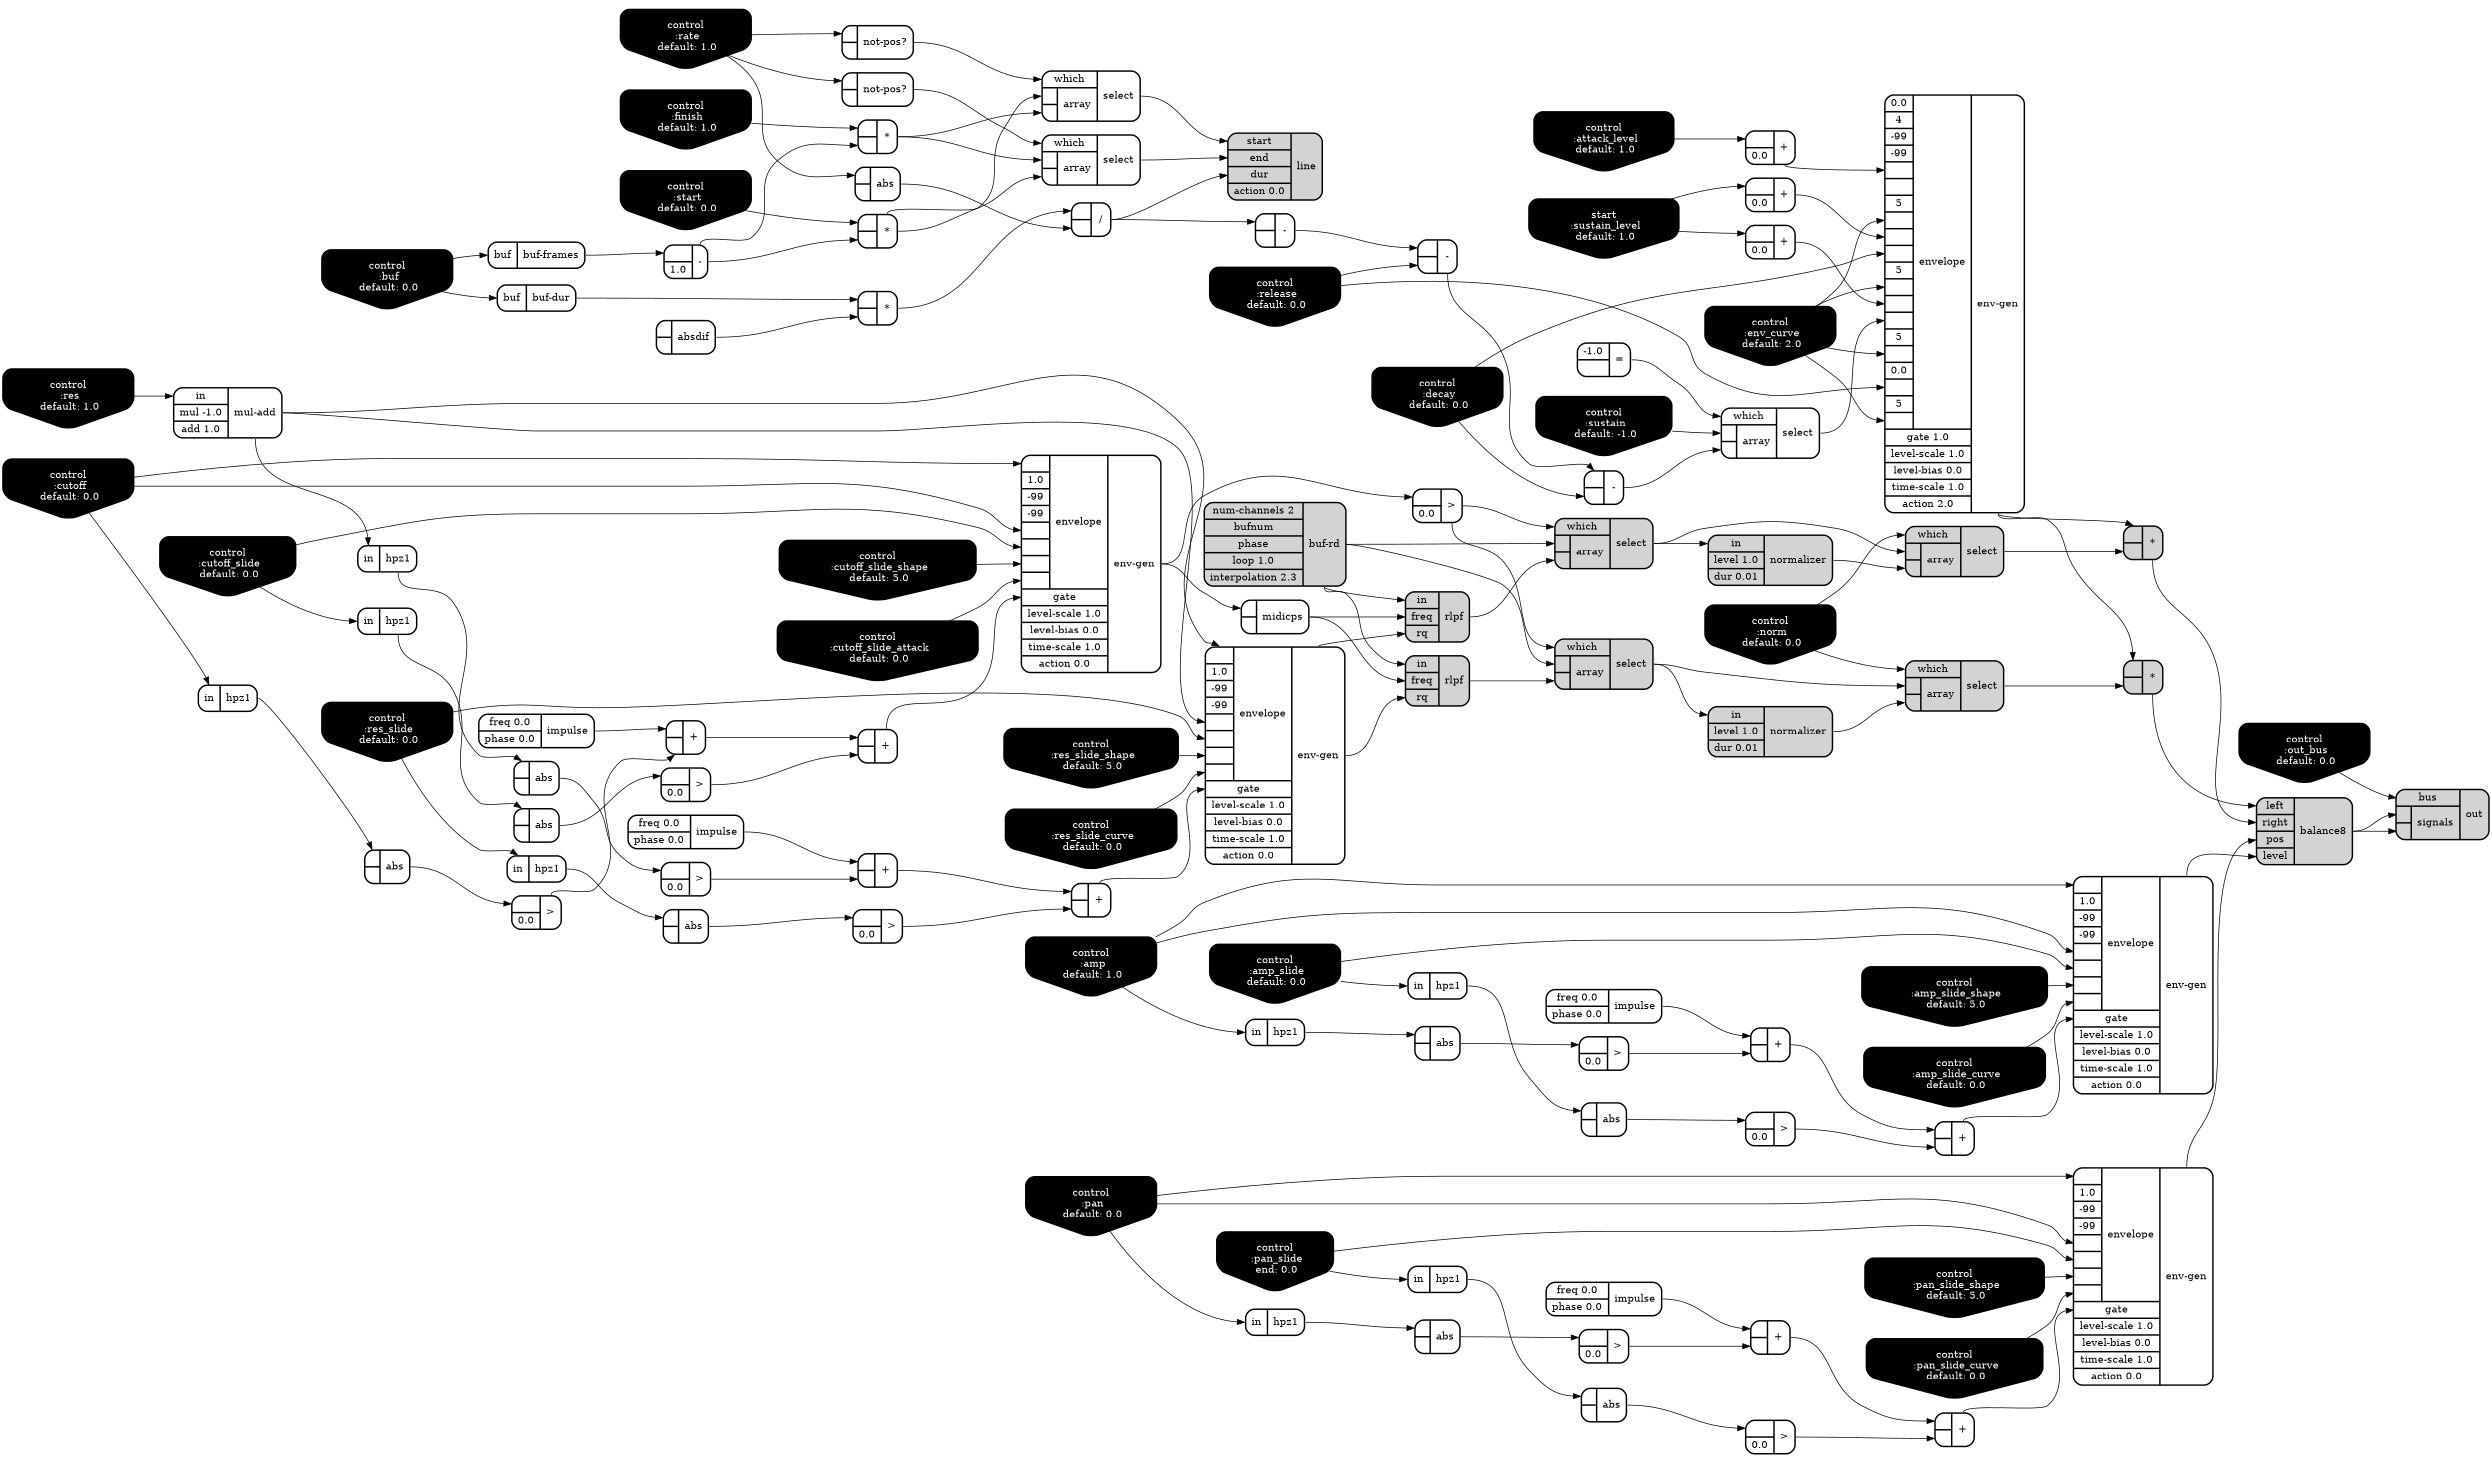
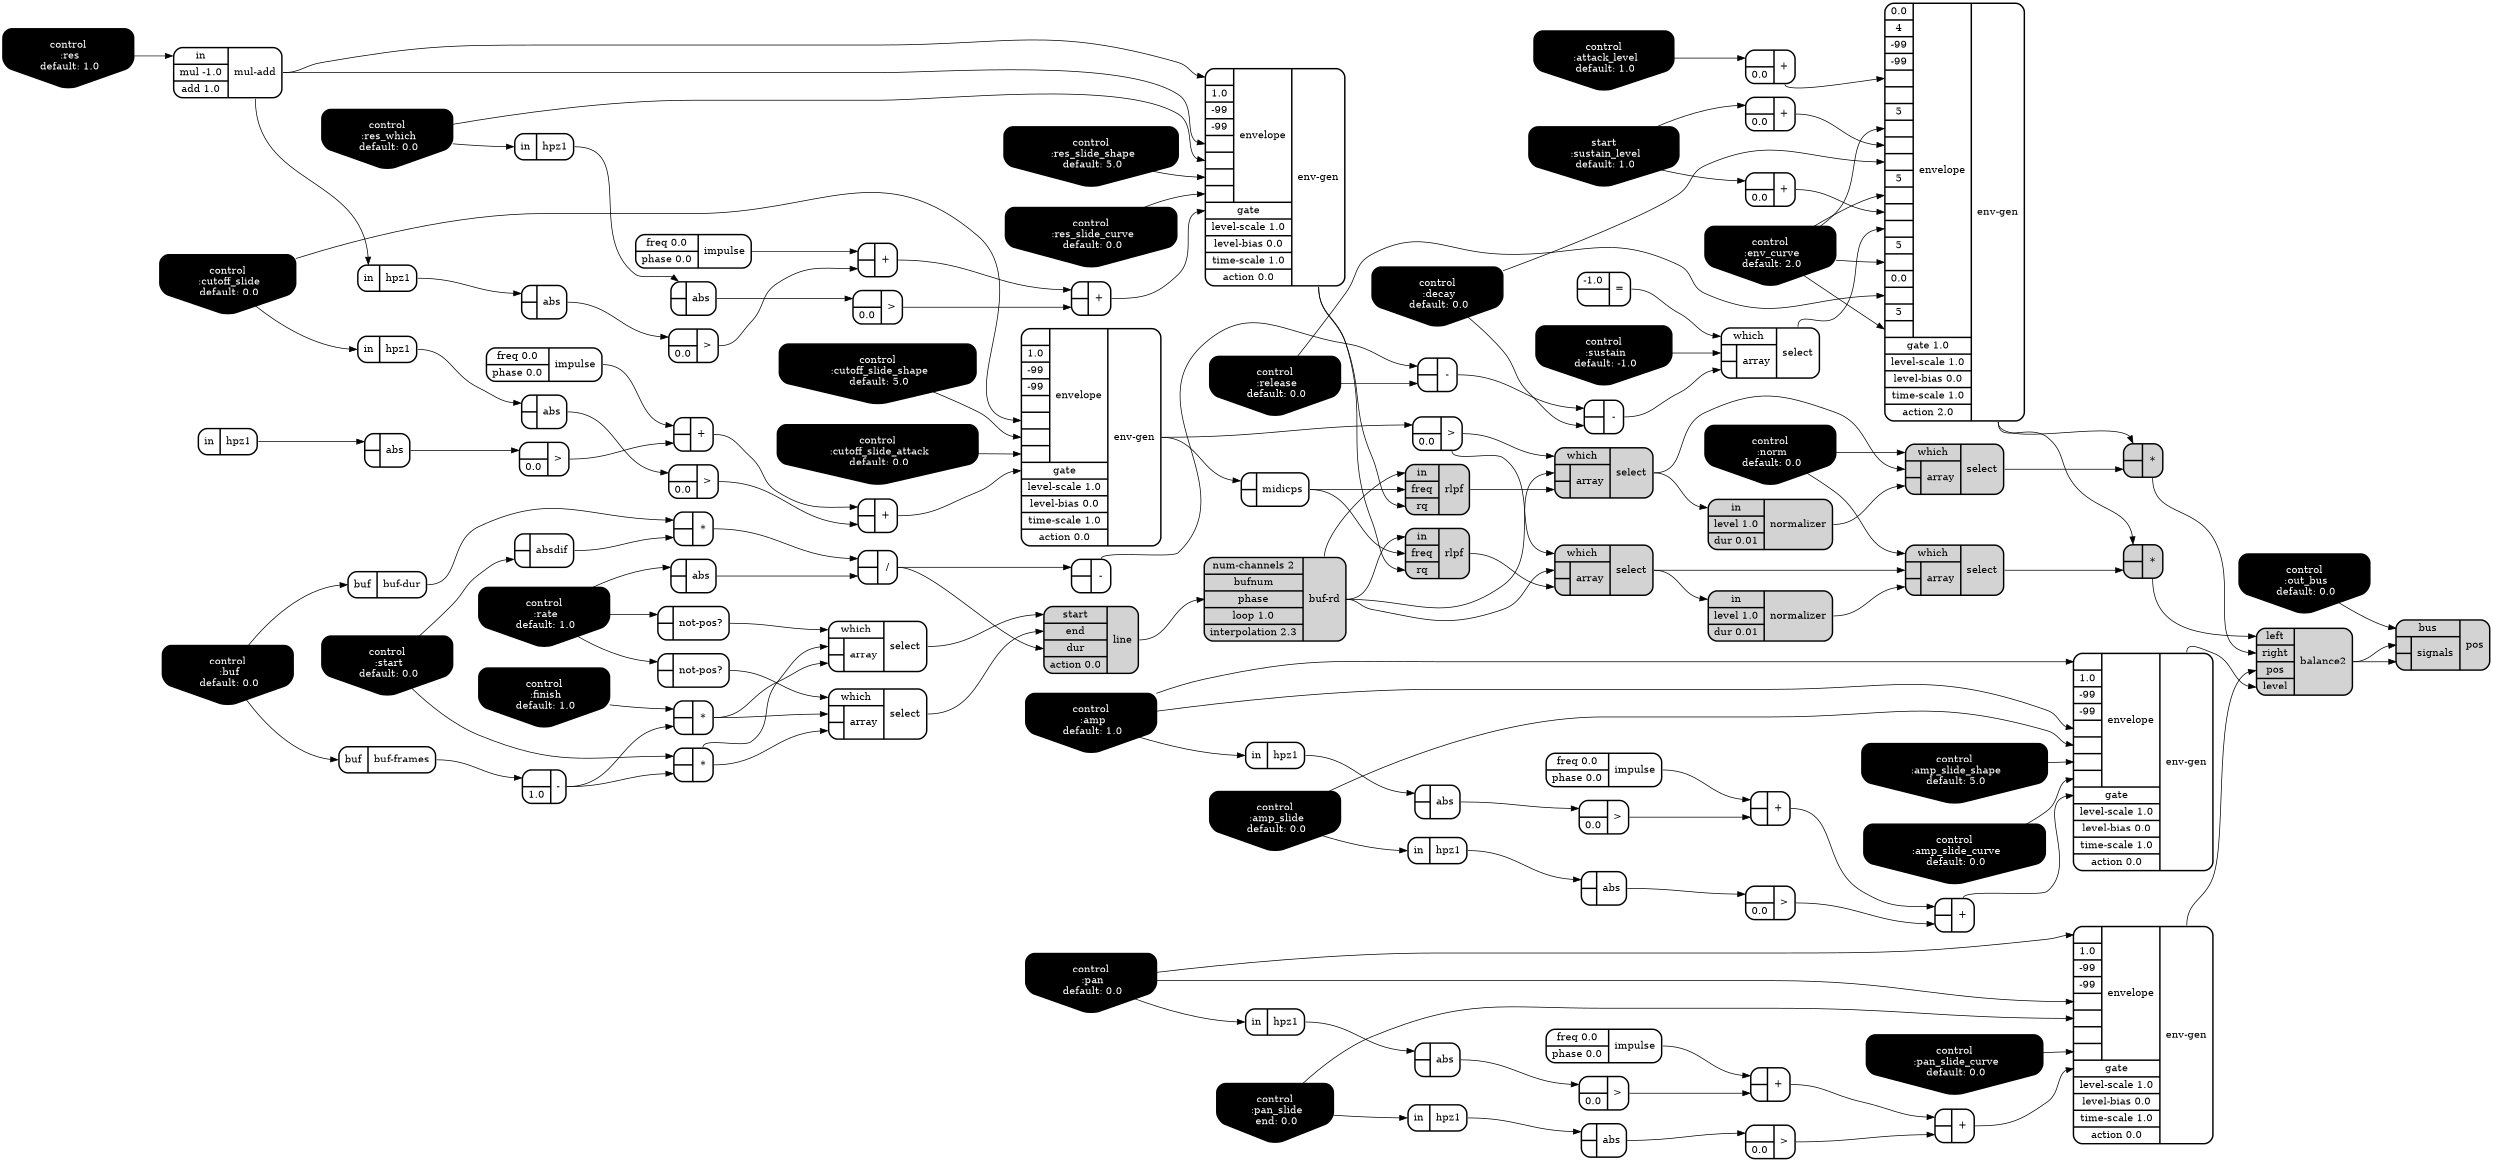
node "control :cutoff default: 0.0": removed
edge "control :start default: 0.0" -> "absdif": added
edge "start" -> "num-channels 2": added
node "control :res_slide default: 0.0": label "control :res_slide default: 0.0" -> "control :res_which default: 0.0"
node "bus": text "out" -> "pos"
node "left": text "balance8" -> "balance2"
node "control :pan_slide_shape default: 5.0": removed
